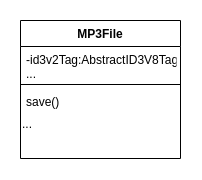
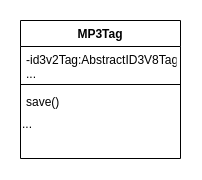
node "MP3File": label "MP3File" -> "MP3Tag"
